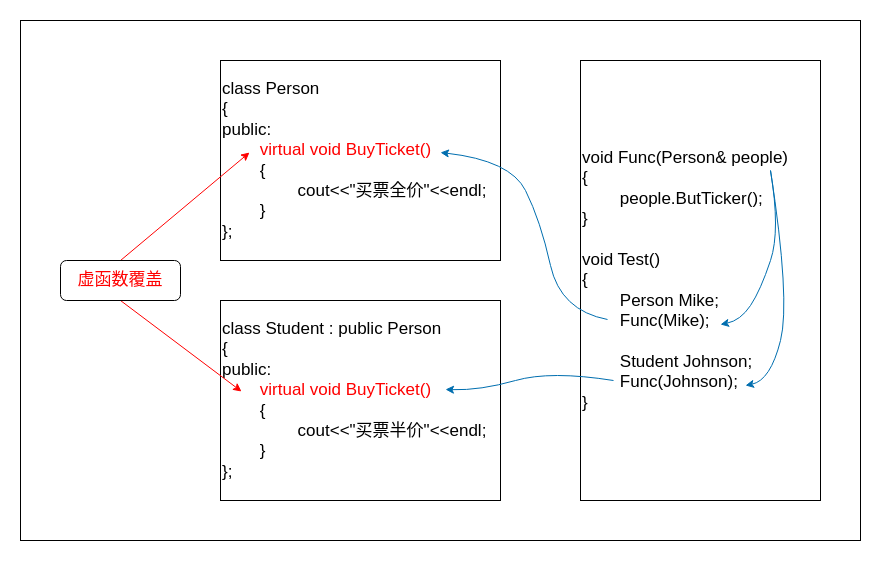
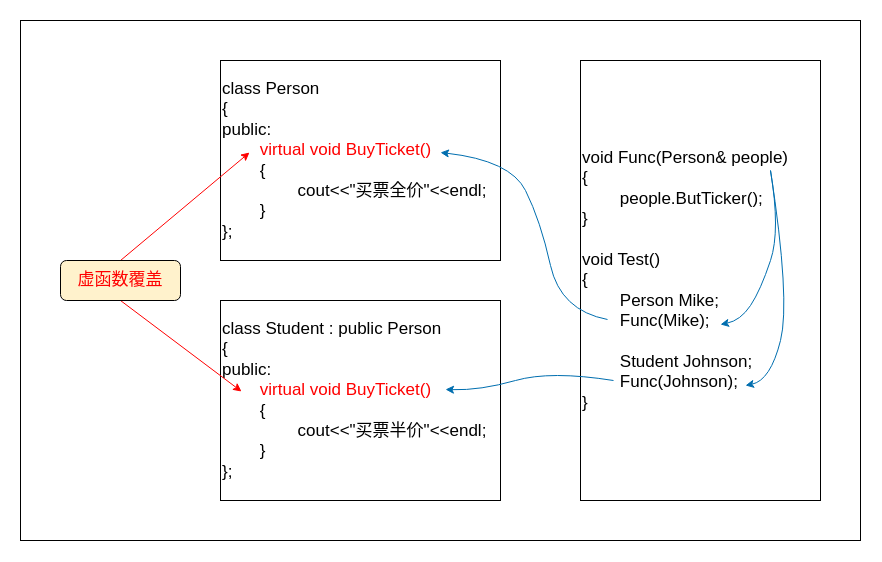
node "虚函数覆盖": fillcolor #ffffff -> #fff2cc
